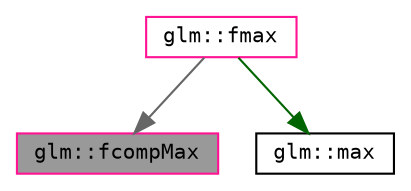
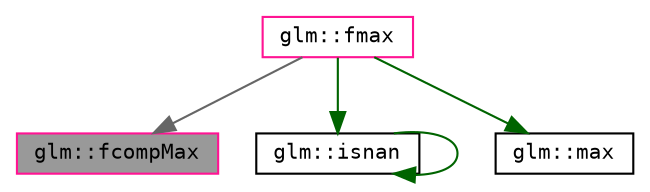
node "glm::isnan": added
